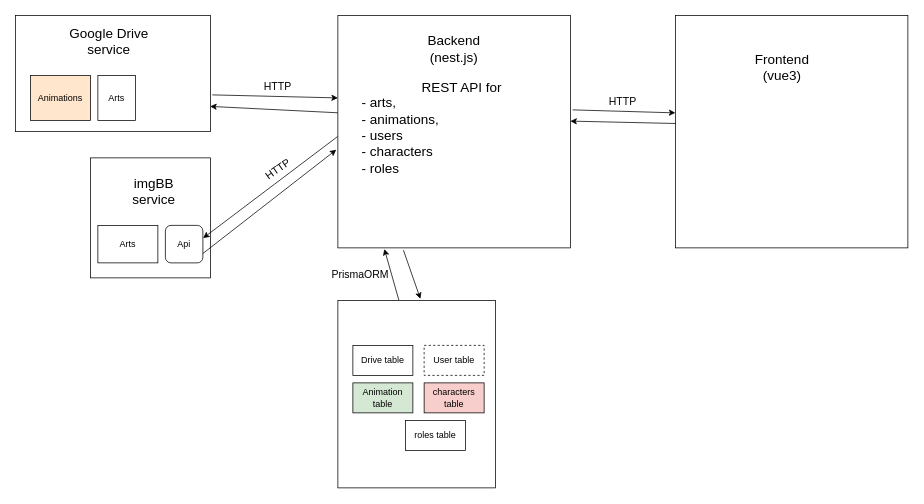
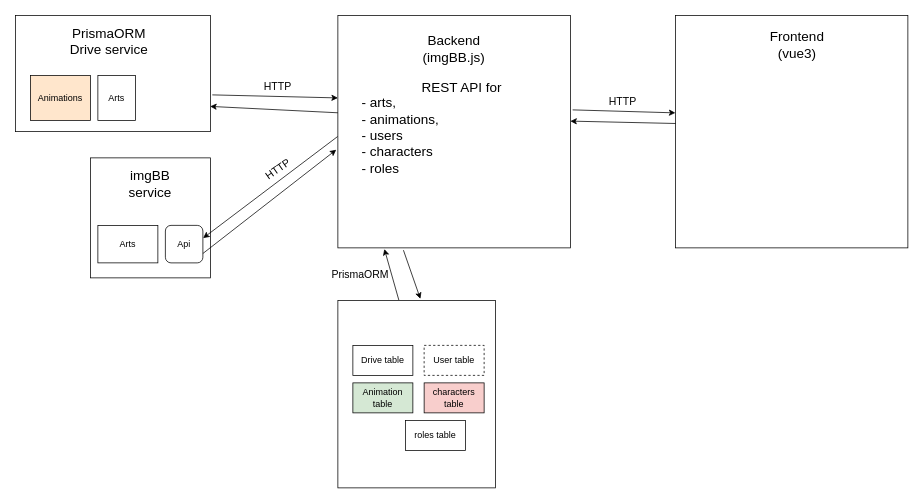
node "Google Drive service": label "Google Drive service" -> "PrismaORM Drive service"
node "Backend (nest.js)": label "Backend (nest.js)" -> "Backend (imgBB.js)"
node "Frontend (vue3)": moved (782, 68) -> (797, 45)
node "imgBB service": moved (154, 192) -> (150, 184)
